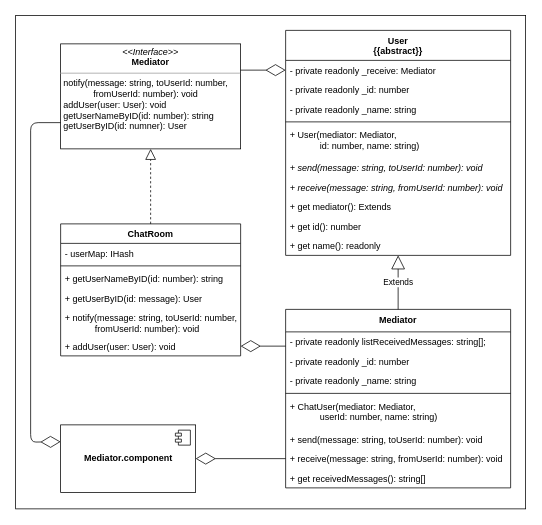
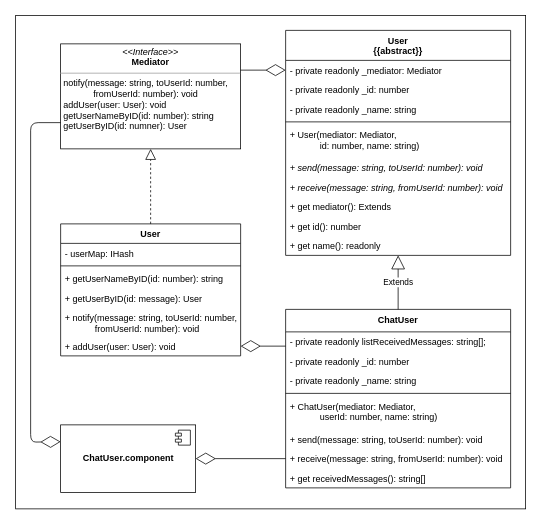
node "- private readonly _receive: Mediator": label "- private readonly _receive: Mediator" -> "- private readonly _mediator: Mediator"
node "ChatRoom": label "ChatRoom" -> "User"
node "Mediator": label "Mediator" -> "ChatUser"
node "Mediator.component": label "Mediator.component" -> "ChatUser.component"
